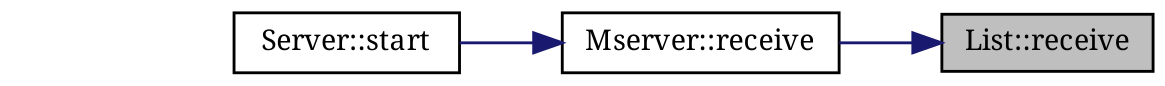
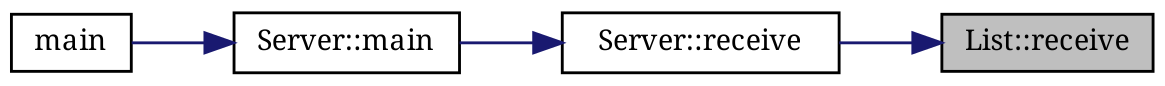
node "main": added
node "Server::start": label "Server::start" -> "Server::main"
node "Mserver::receive": label "Mserver::receive" -> "Server::receive"
